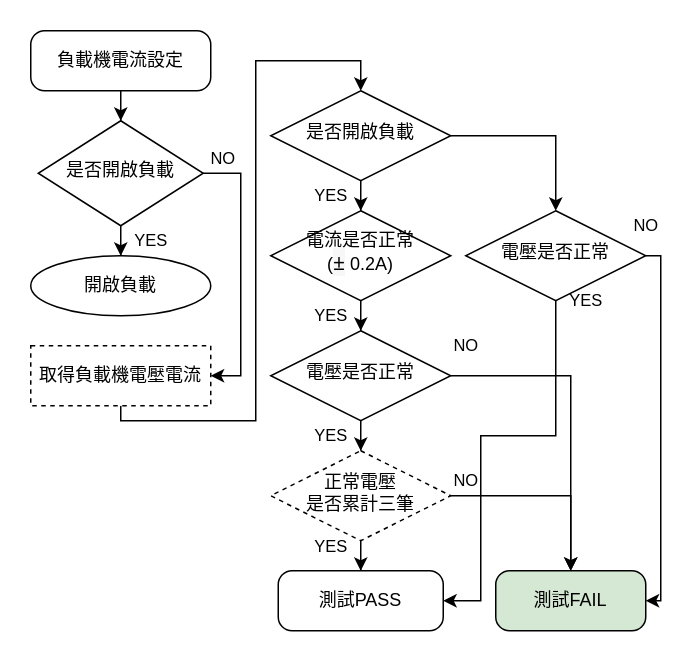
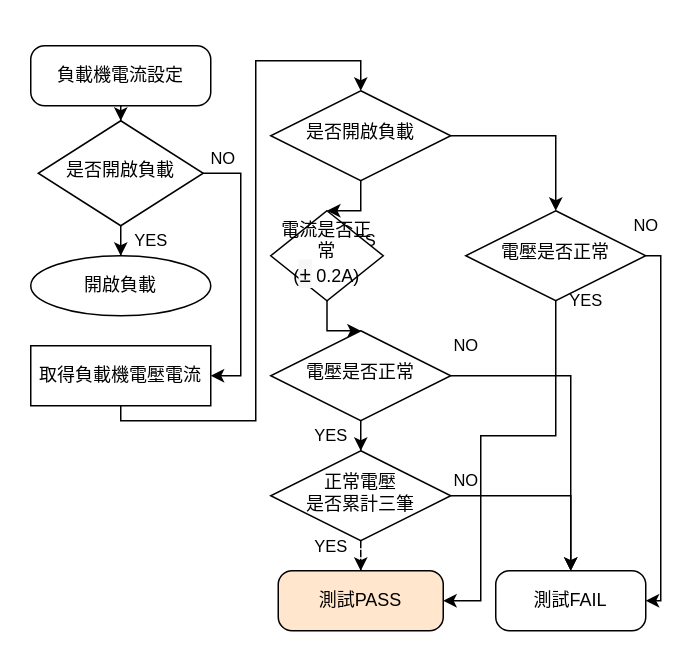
node "負載機電流設定": moved (121, 61) -> (121, 76)
node "電流是否正常 (± 0.2A)": size 180x90 -> 113x90
node "取得負載機電壓電流": style dashed -> solid
node "正常電壓 是否累計三筆": style dashed -> solid
edge "正常電壓 是否累計三筆" -> "測試PASS": style solid -> dashed
node "測試PASS": fillcolor #ffffff -> #ffe6cc
node "測試FAIL": fillcolor #d5e8d4 -> #ffffff
